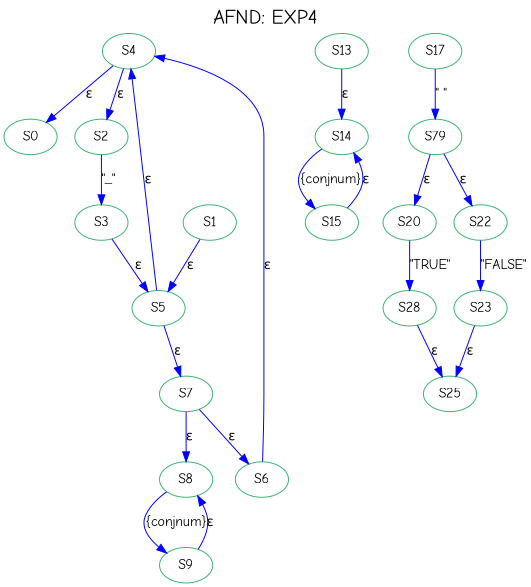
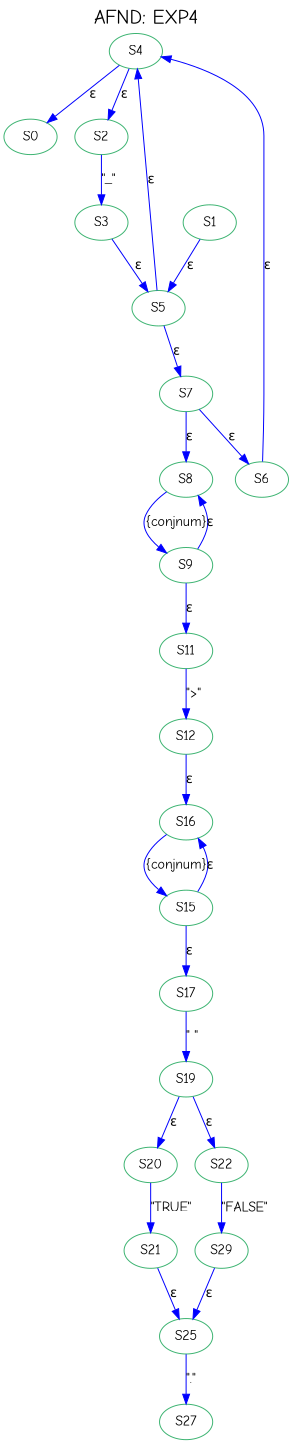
node "S13": label "S13" -> "S12"
node "S14": label "S14" -> "S16"
node "S79": label "S79" -> "S19"
node "S28": label "S28" -> "S21"
node "S23": label "S23" -> "S29"
node "S11": added
edge "S15" -> "S17": added, label "ε"
node "S27": added
